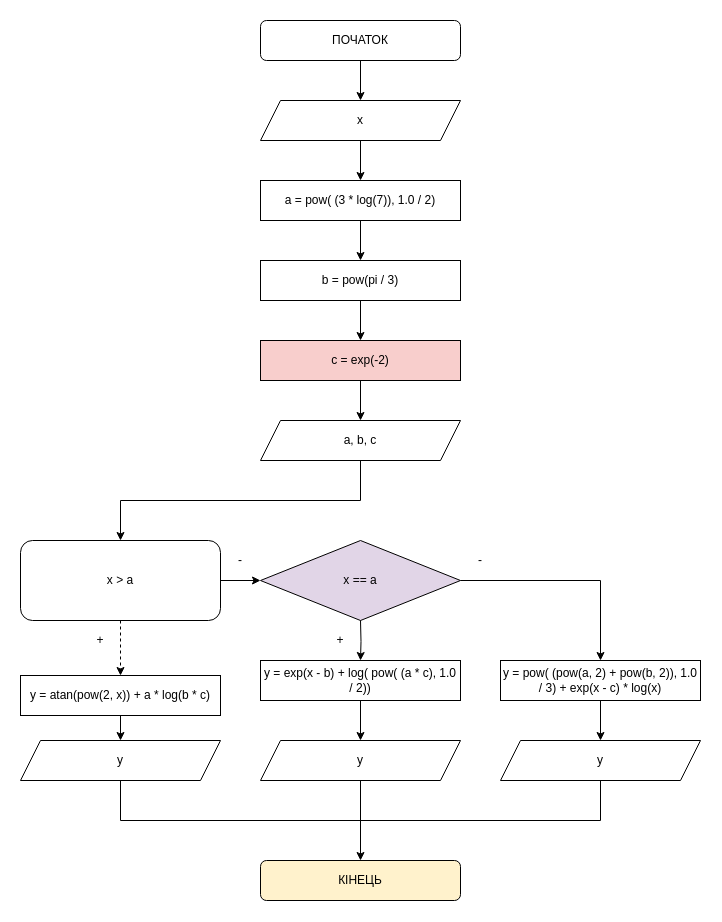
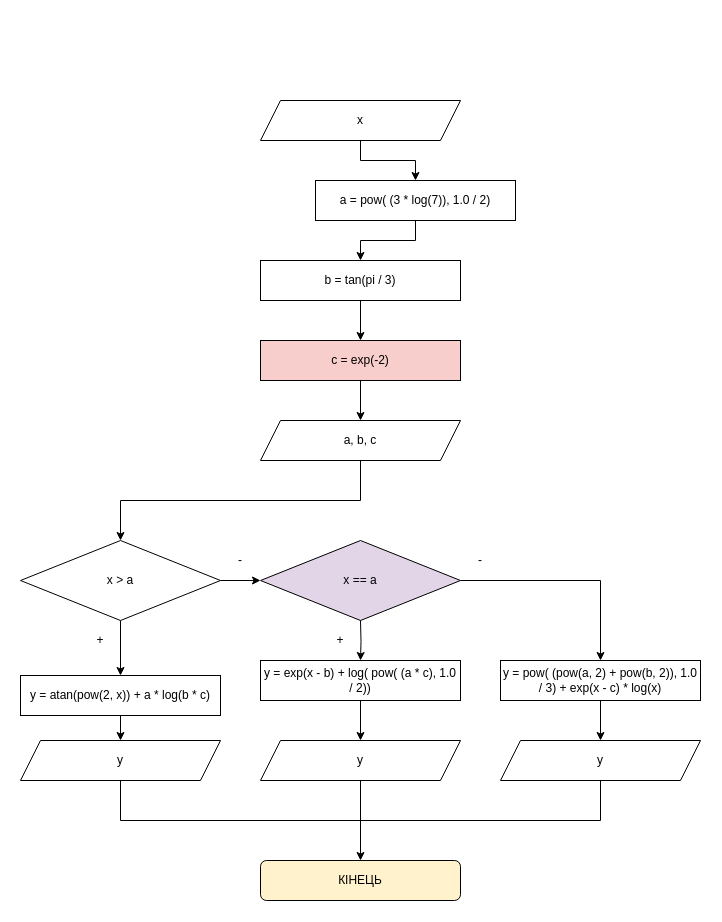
node "ПОЧАТОК": removed
edge "ПОЧАТОК" -> "x": removed
node "a = pow( (3 * log(7)), 1.0 / 2)": moved (361, 201) -> (416, 201)
node "b = pow(pi / 3)": label "b = pow(pi / 3)" -> "b = tan(pi / 3)"
node "x > a": shape rounded rectangle -> diamond
edge "x > a" -> "y = atan(pow(2, x)) + a * log(b * c)": style dashed -> solid
